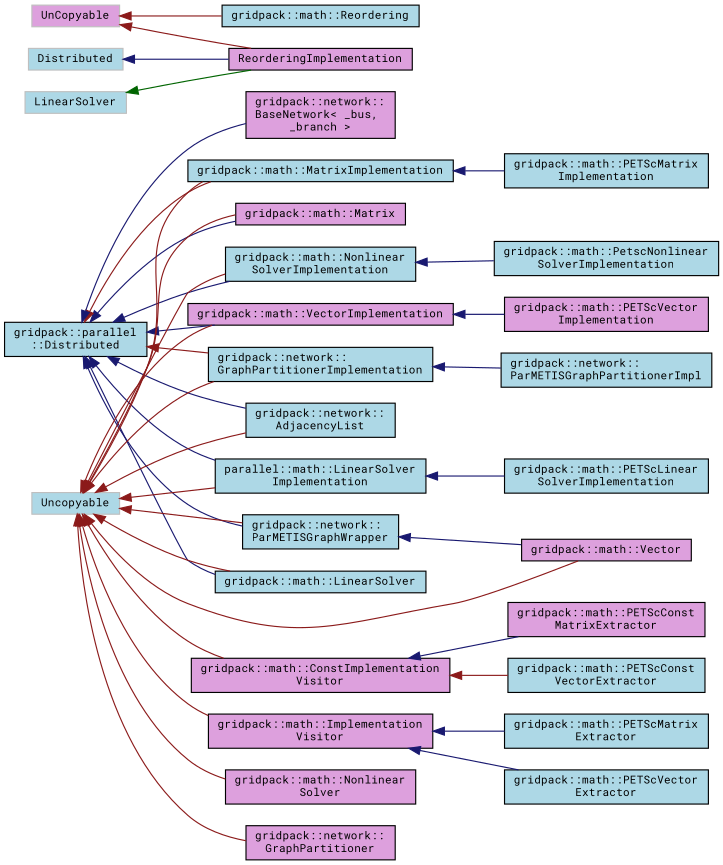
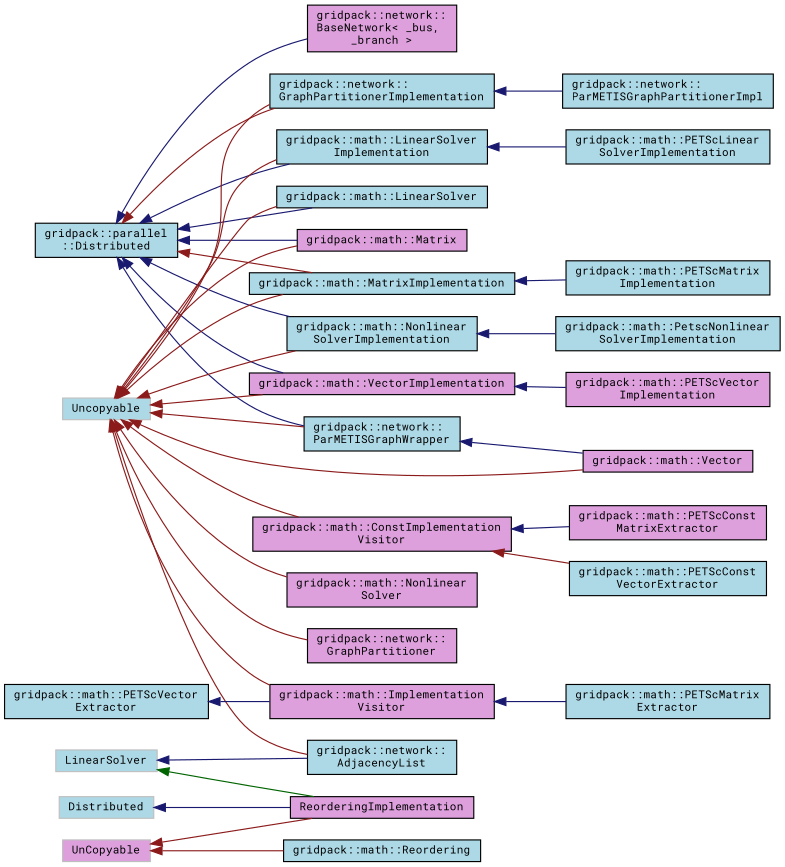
edge "gridpack::network:: AdjacencyList" -> "gridpack::parallel ::Distributed": now "gridpack::network:: AdjacencyList" -> "LinearSolver"
node "parallel::math::LinearSolver Implementation": label "parallel::math::LinearSolver Implementation" -> "gridpack::math::LinearSolver Implementation"
edge "gridpack::math::PETScVector Extractor" -> "gridpack::math::Implementation Visitor": reversed
